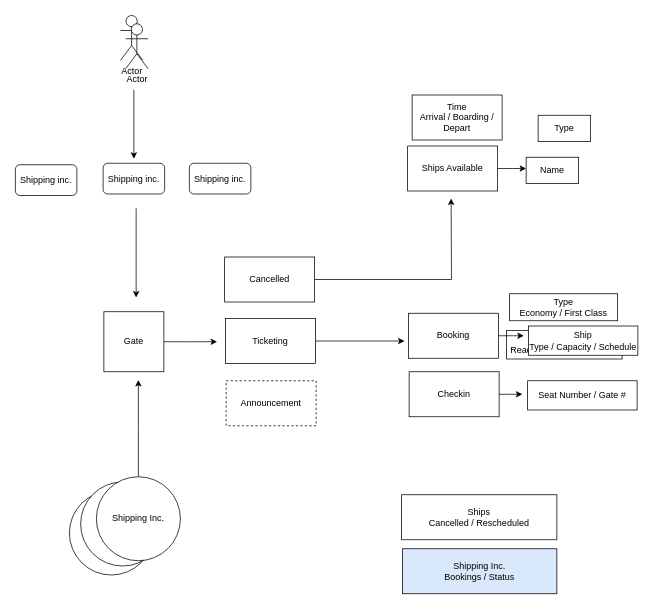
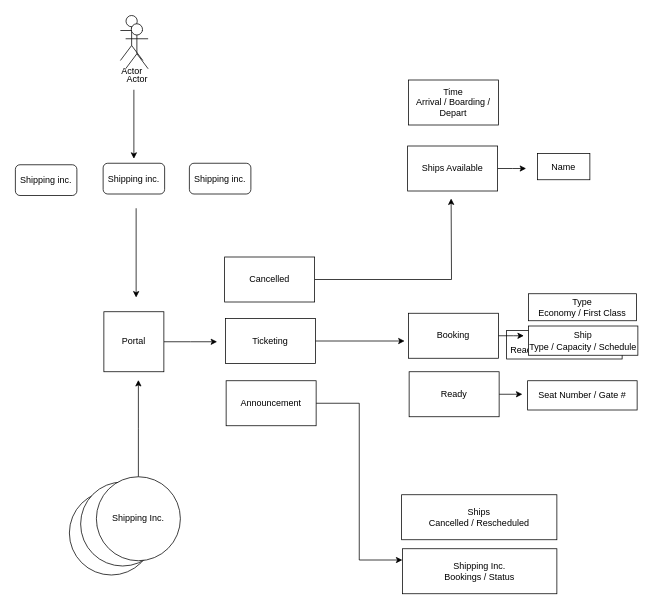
node "Time Arrival / Boarding / Depart": moved (457, 117) -> (453, 102)
node "Type": removed
node "Name": moved (552, 170) -> (564, 167)
node "Type Economy / First Class": moved (564, 307) -> (582, 307)
node "Gate": label "Gate" -> "Portal"
node "Checkin": label "Checkin" -> "Ready"
node "Announcement": style dashed -> solid
edge "Announcement" -> "Shipping Inc. Bookings / Status": added
node "Shipping Inc. Bookings / Status": fillcolor #dae8fc -> #ffffff
